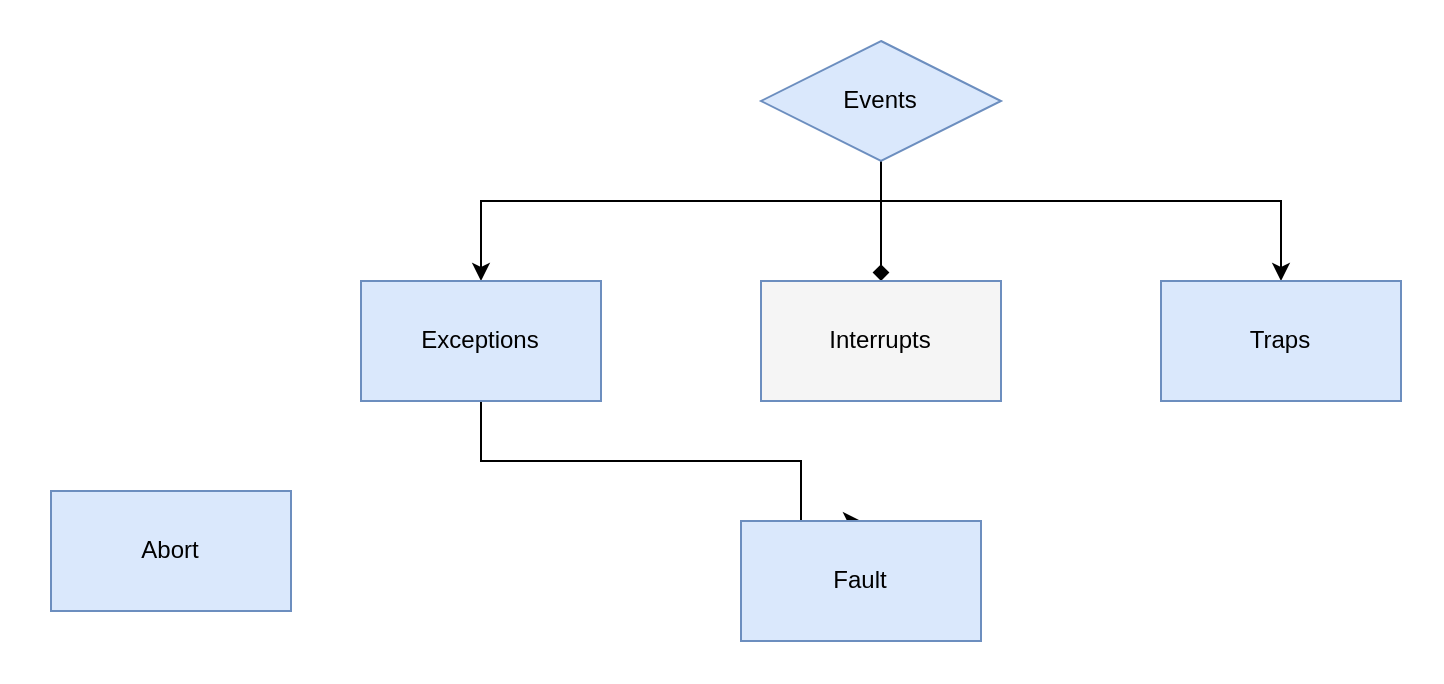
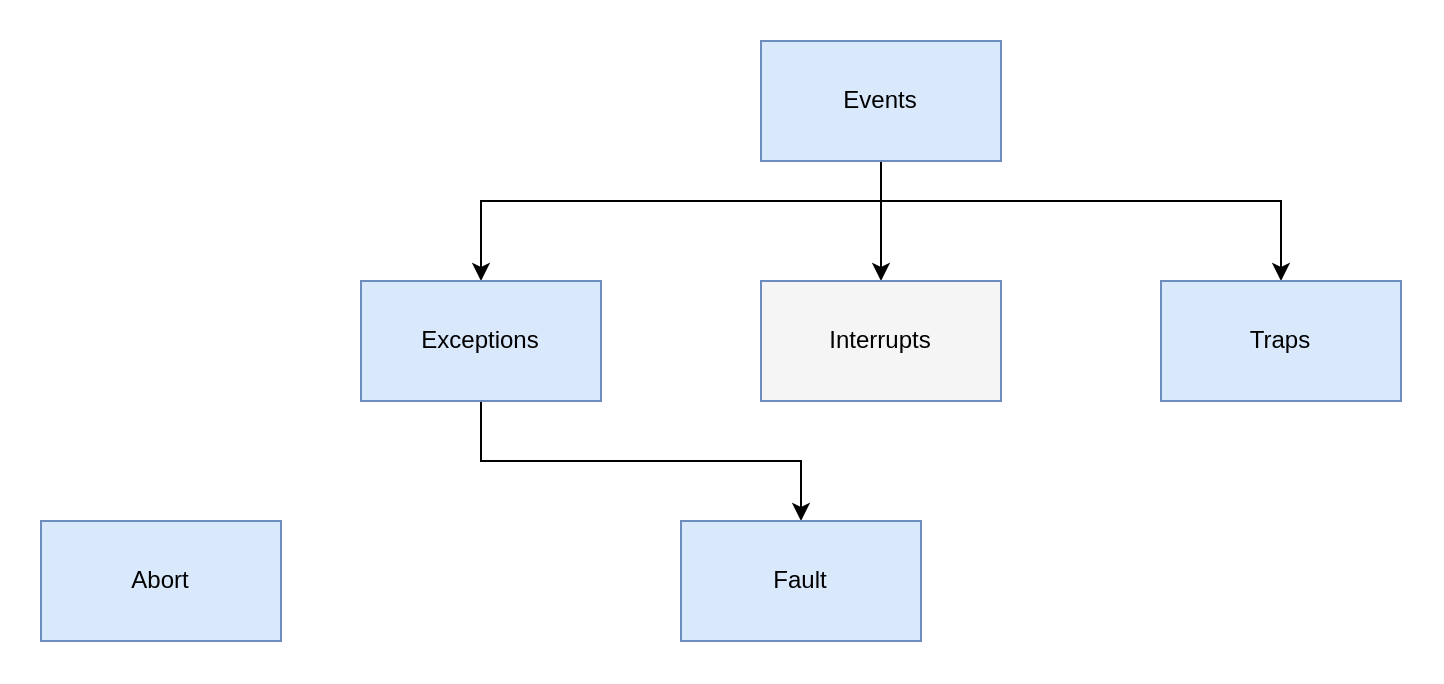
node "Events": shape diamond -> rectangle
edge "Events" -> "Interrupts": arrowhead diamond -> classic
node "Abort": moved (171, 551) -> (161, 581)
node "Fault": moved (861, 581) -> (801, 581)
